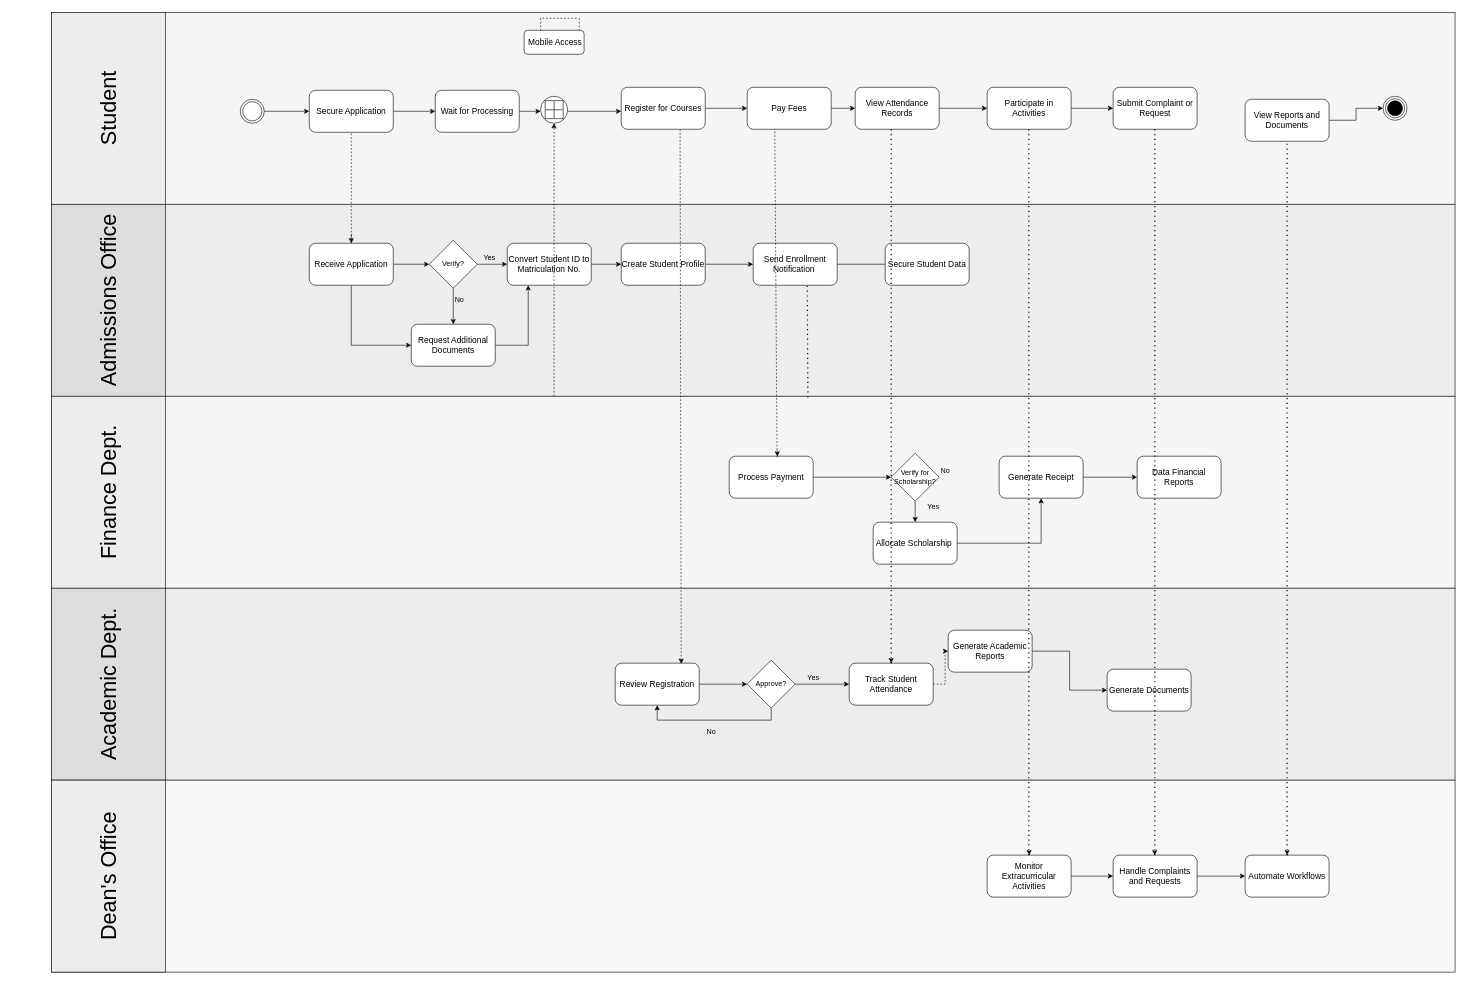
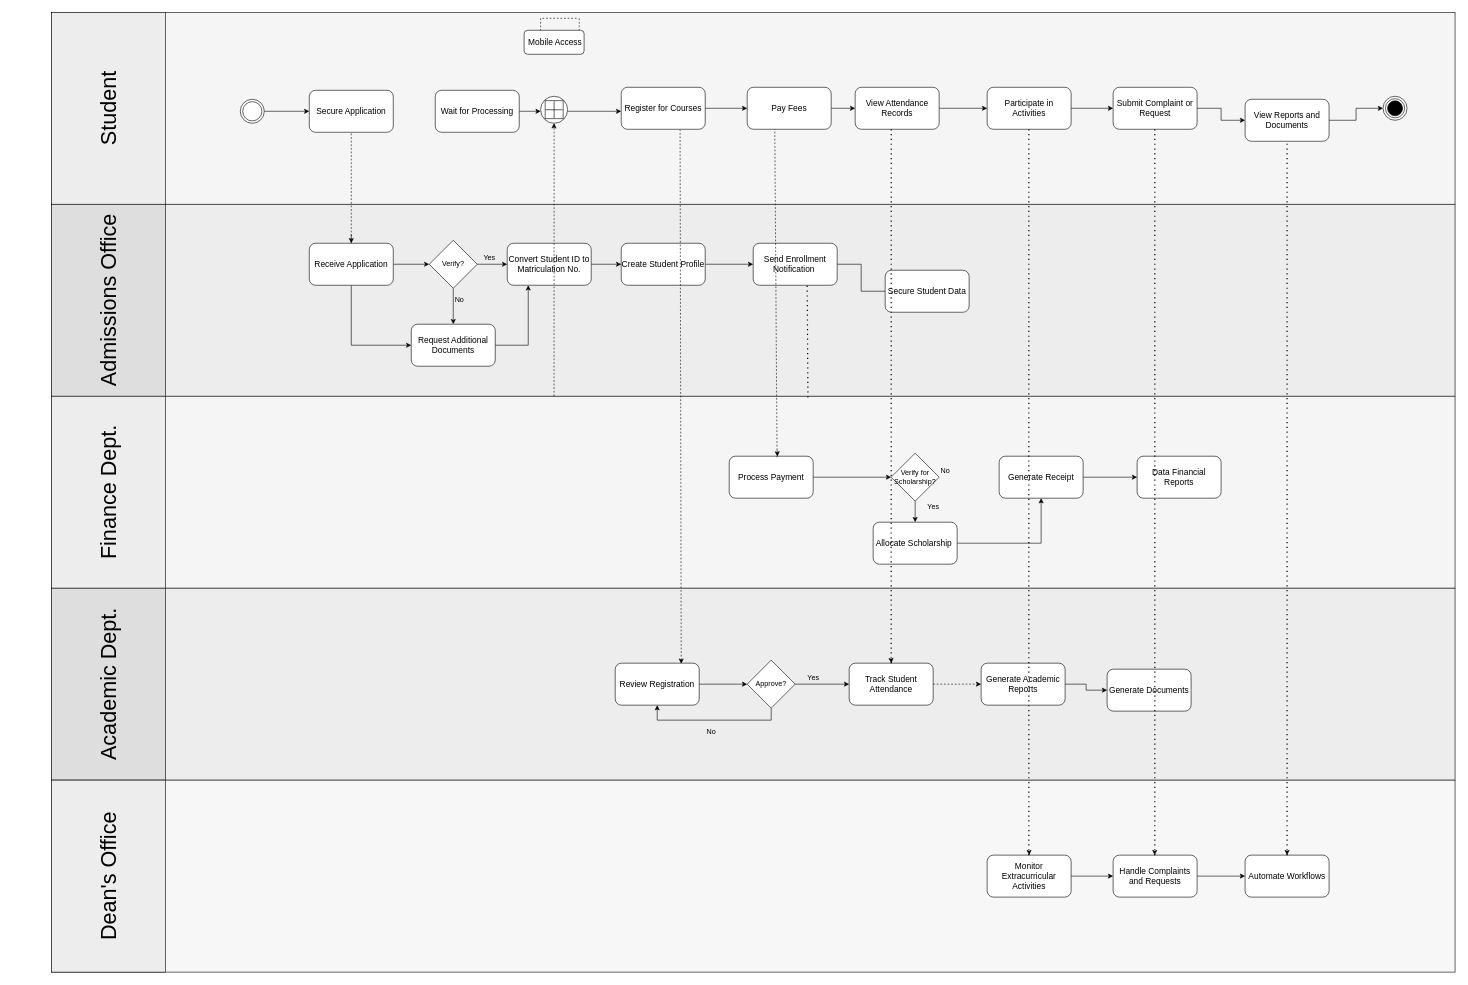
edge "Submit Complaint or Request" -> "View Reports and Documents": added
edge "Secure Application" -> "Wait for Processing": removed
node "Secure Student Data": moved (927, 264) -> (927, 291)
node "Generate Academic Reports": moved (990, 651) -> (1023, 684)
